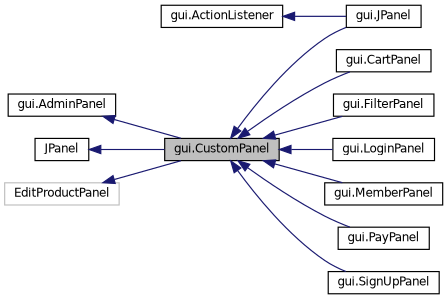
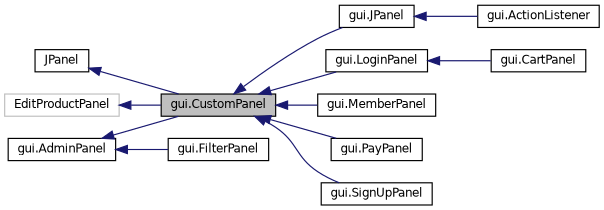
edge "gui.JPanel" -> "gui.ActionListener": reversed
edge "gui.CartPanel" -> "gui.CustomPanel": now "gui.CartPanel" -> "gui.LoginPanel"
edge "gui.FilterPanel" -> "gui.CustomPanel": now "gui.FilterPanel" -> "gui.AdminPanel"
